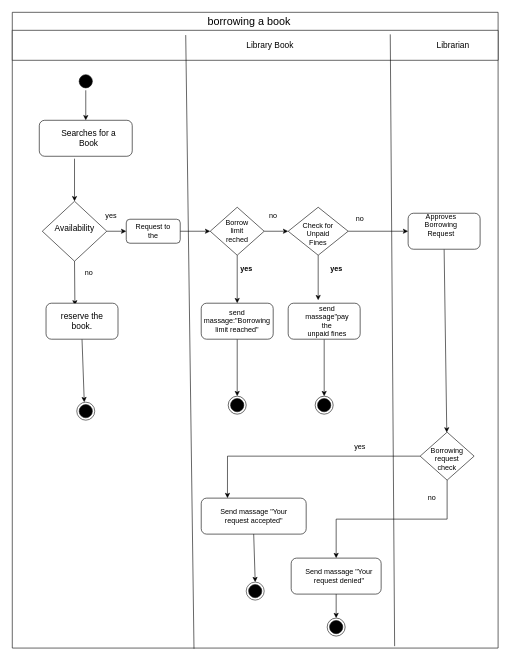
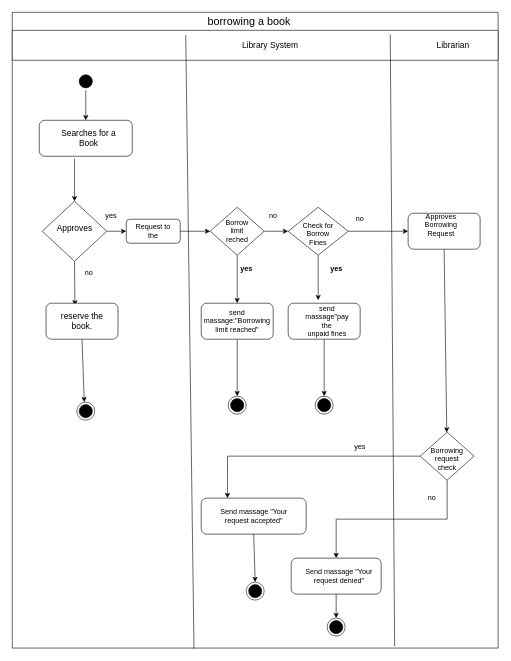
node "Library Book": label "Library Book" -> "Library System"
node "Availability": label "Availability" -> "Approves"
node "Check for Unpaid Fines": label "Check for Unpaid Fines" -> "Check for Borrow Fines"
